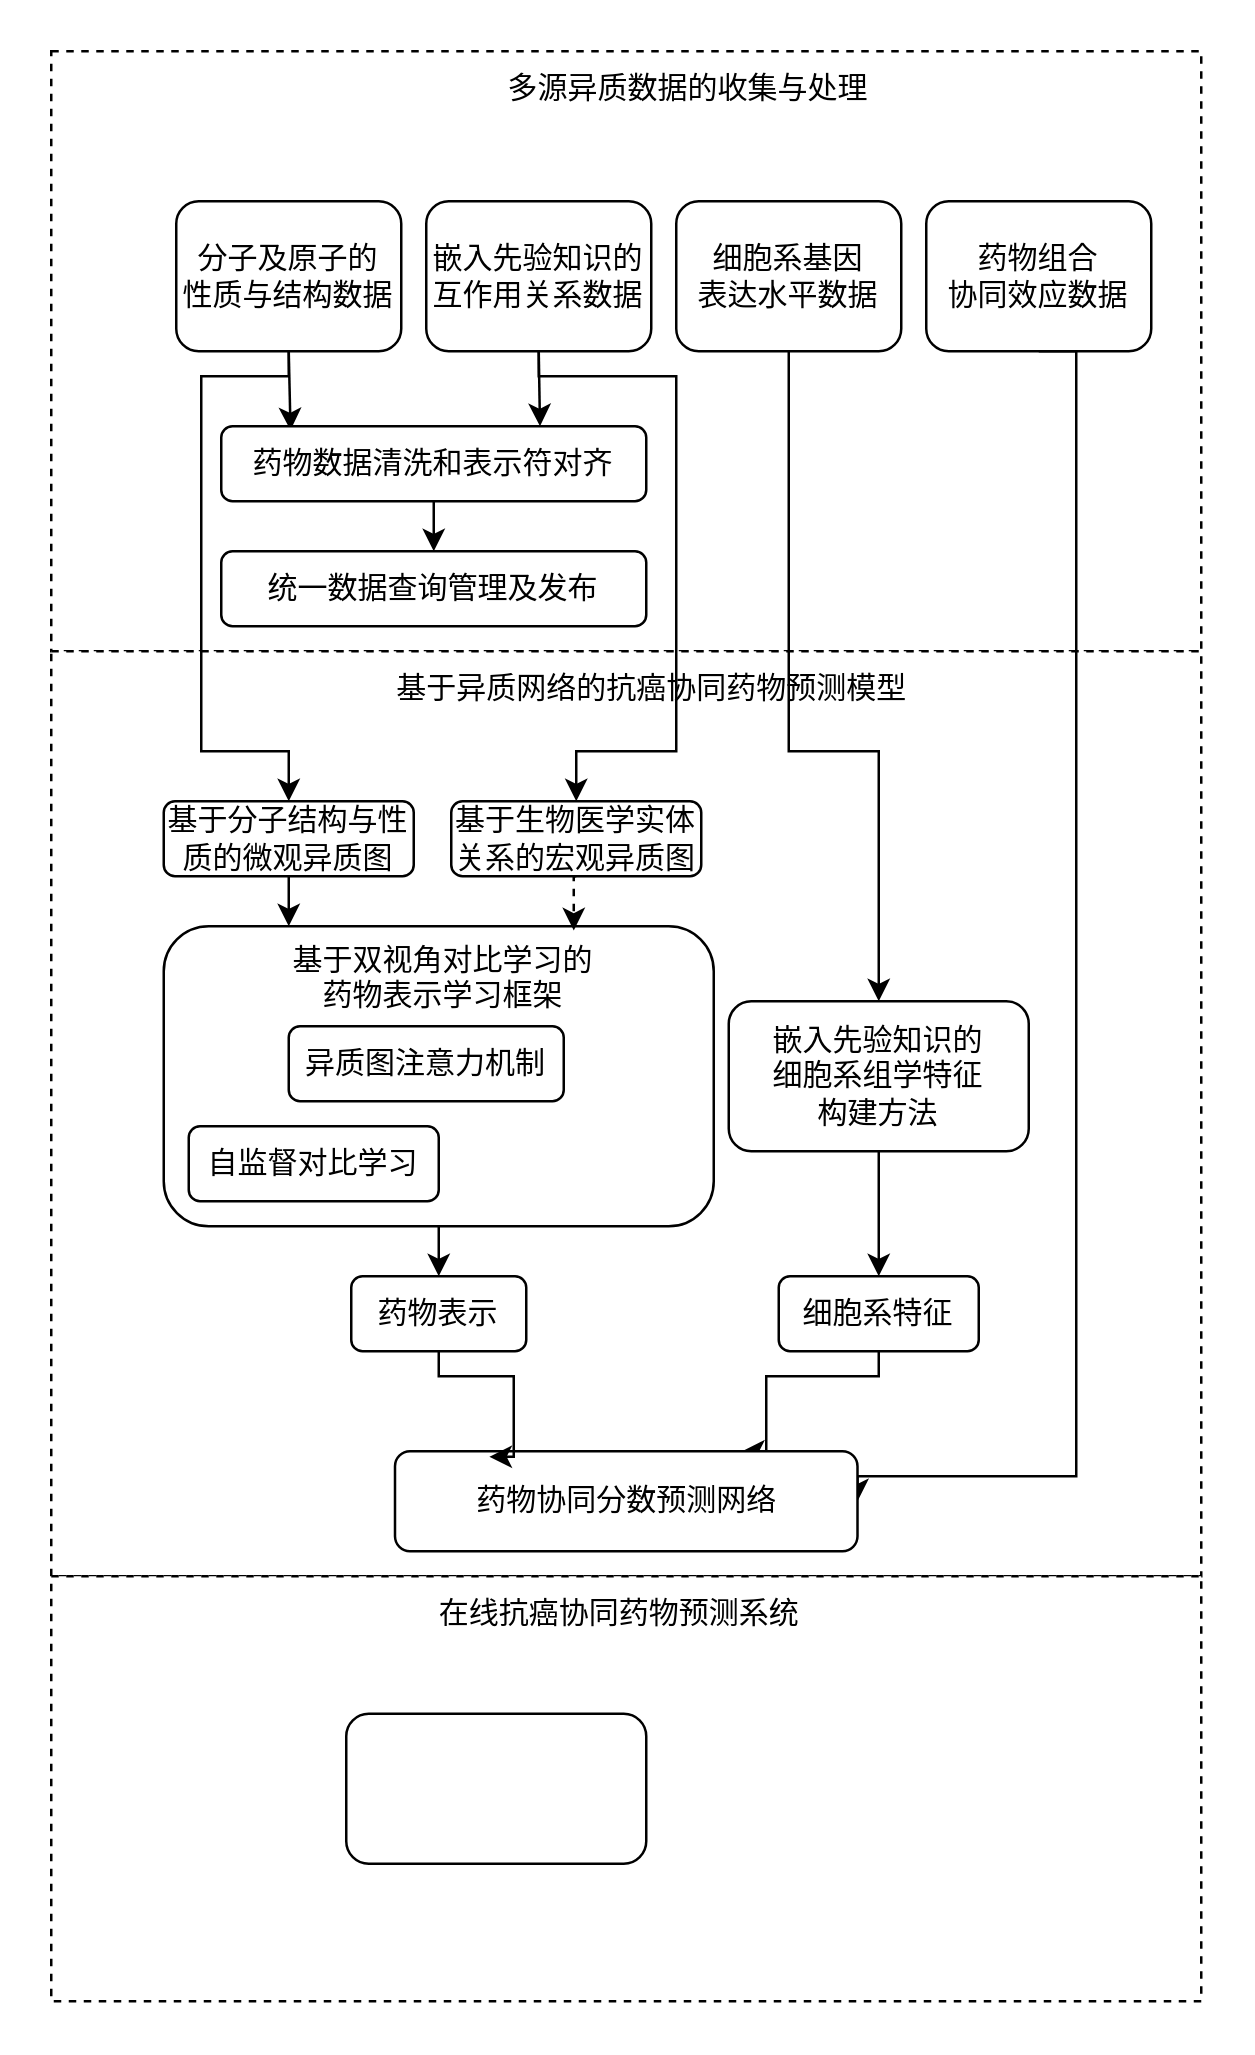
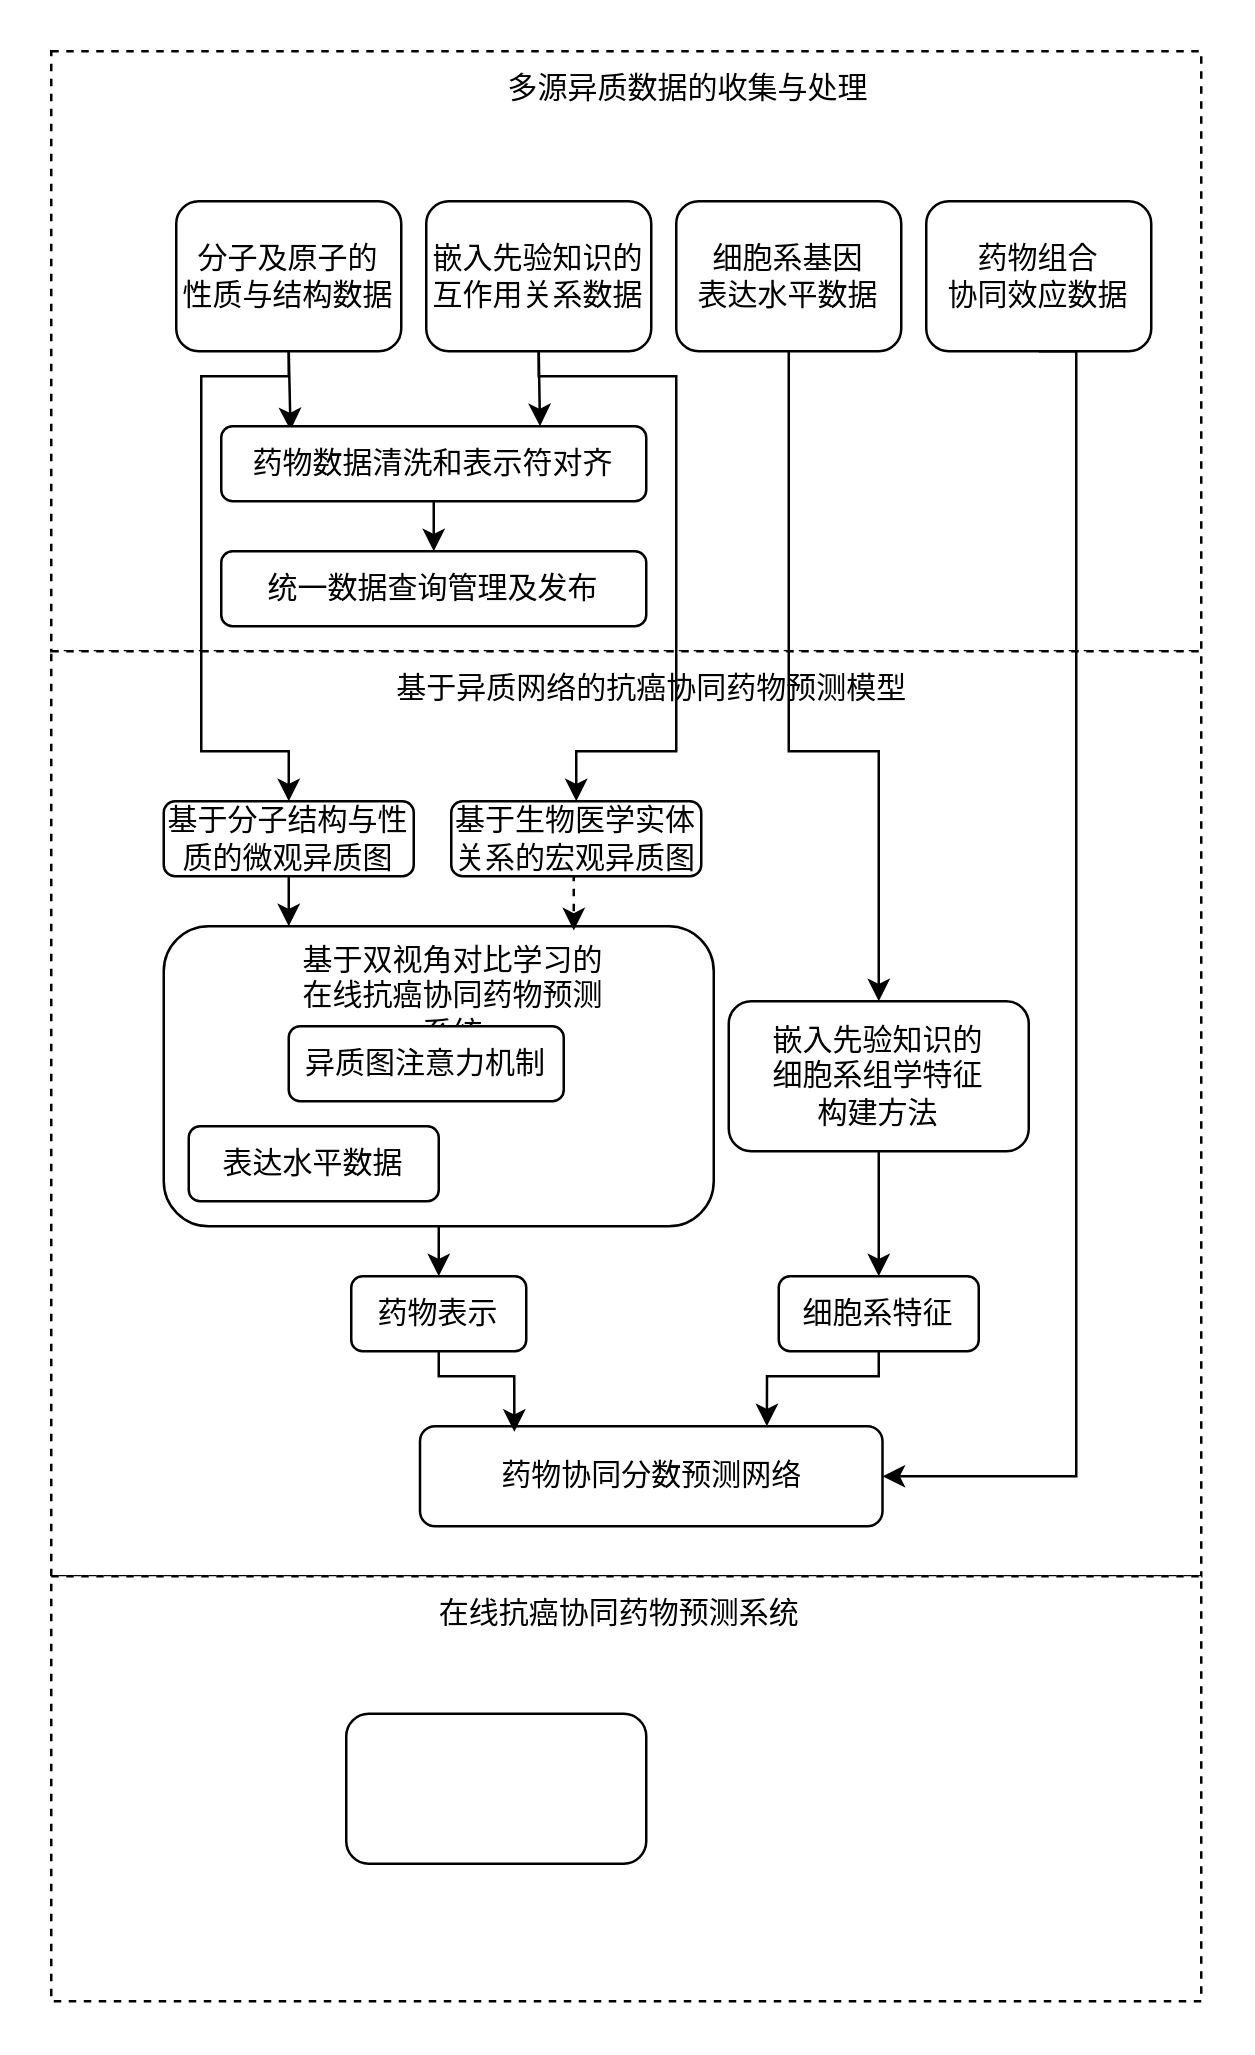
node "基于双视角对比学习的 药物表示学习框架": label "基于双视角对比学习的 药物表示学习框架" -> "基于双视角对比学习的 在线抗癌协同药物预测系统"
node "自监督对比学习": label "自监督对比学习" -> "表达水平数据"
node "药物协同分数预测网络": moved (626, 1501) -> (651, 1476)
